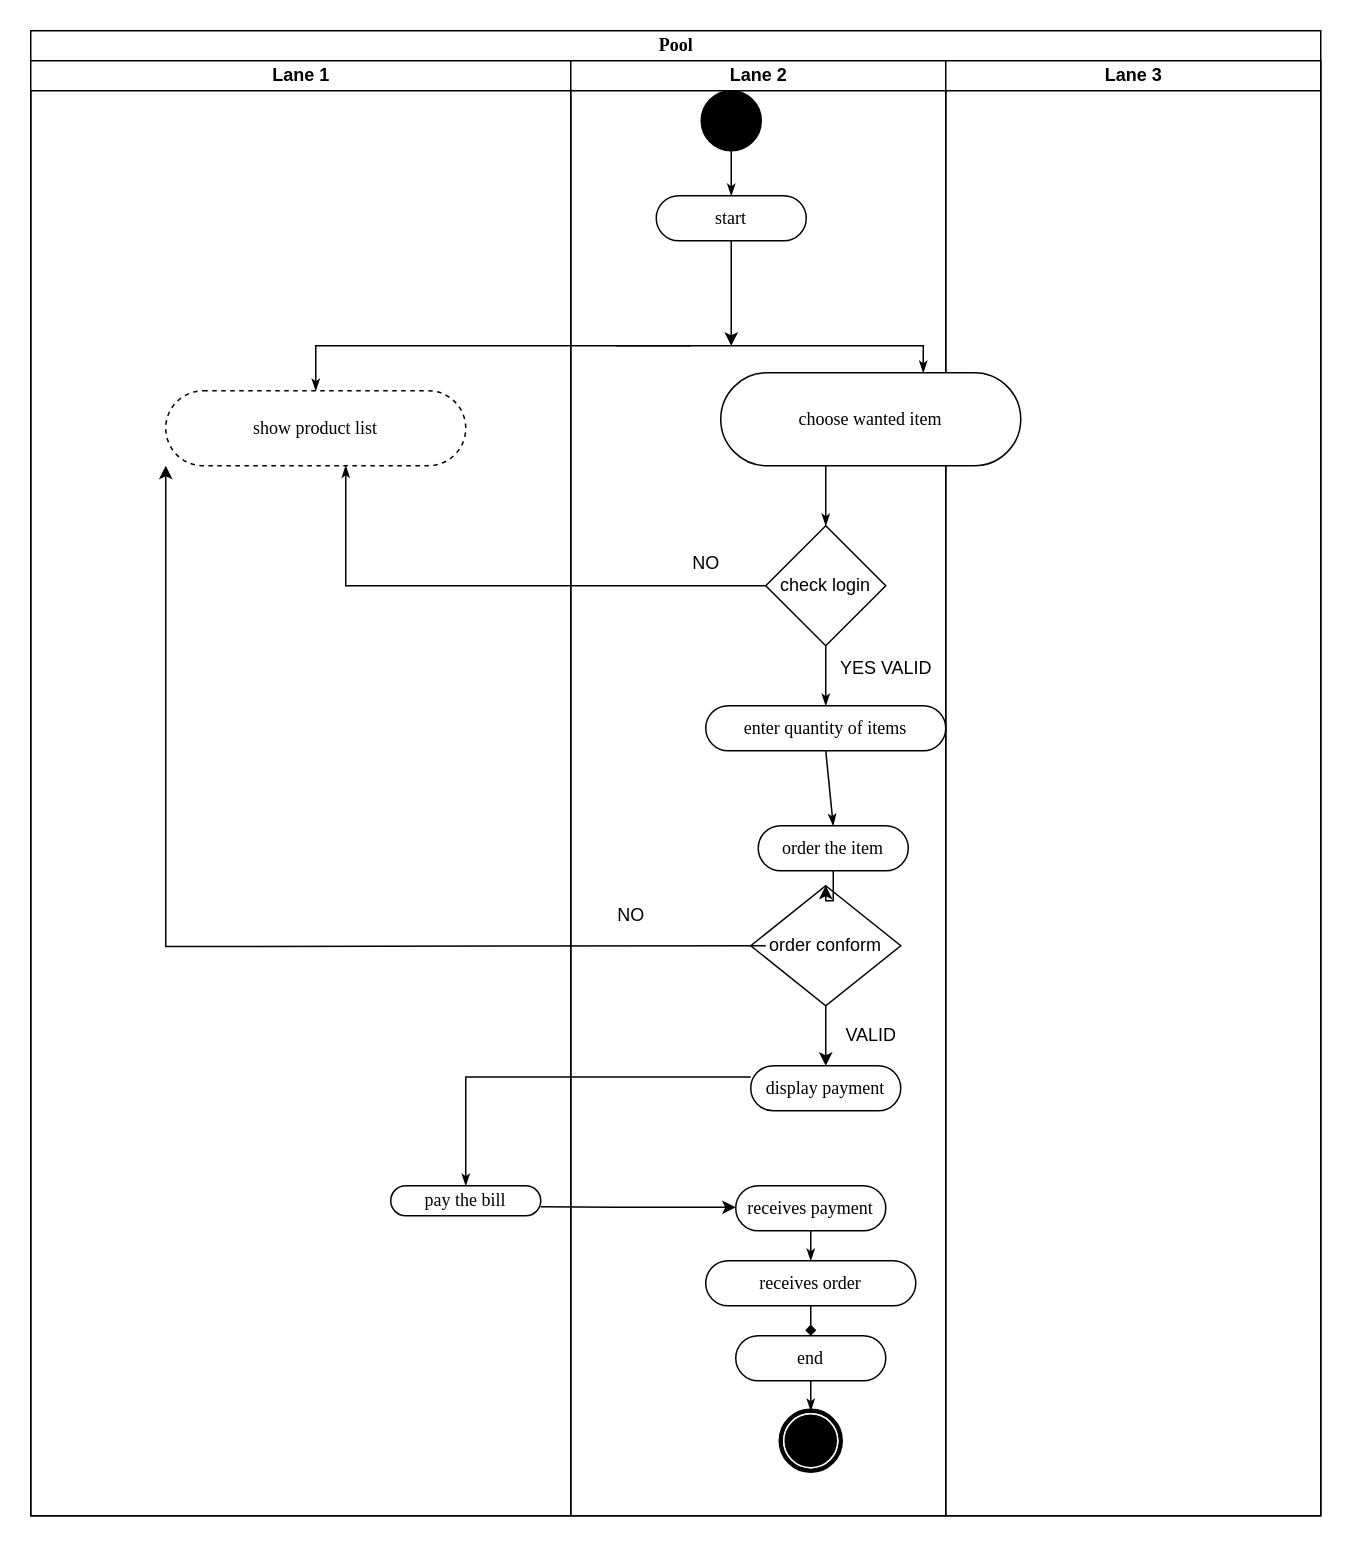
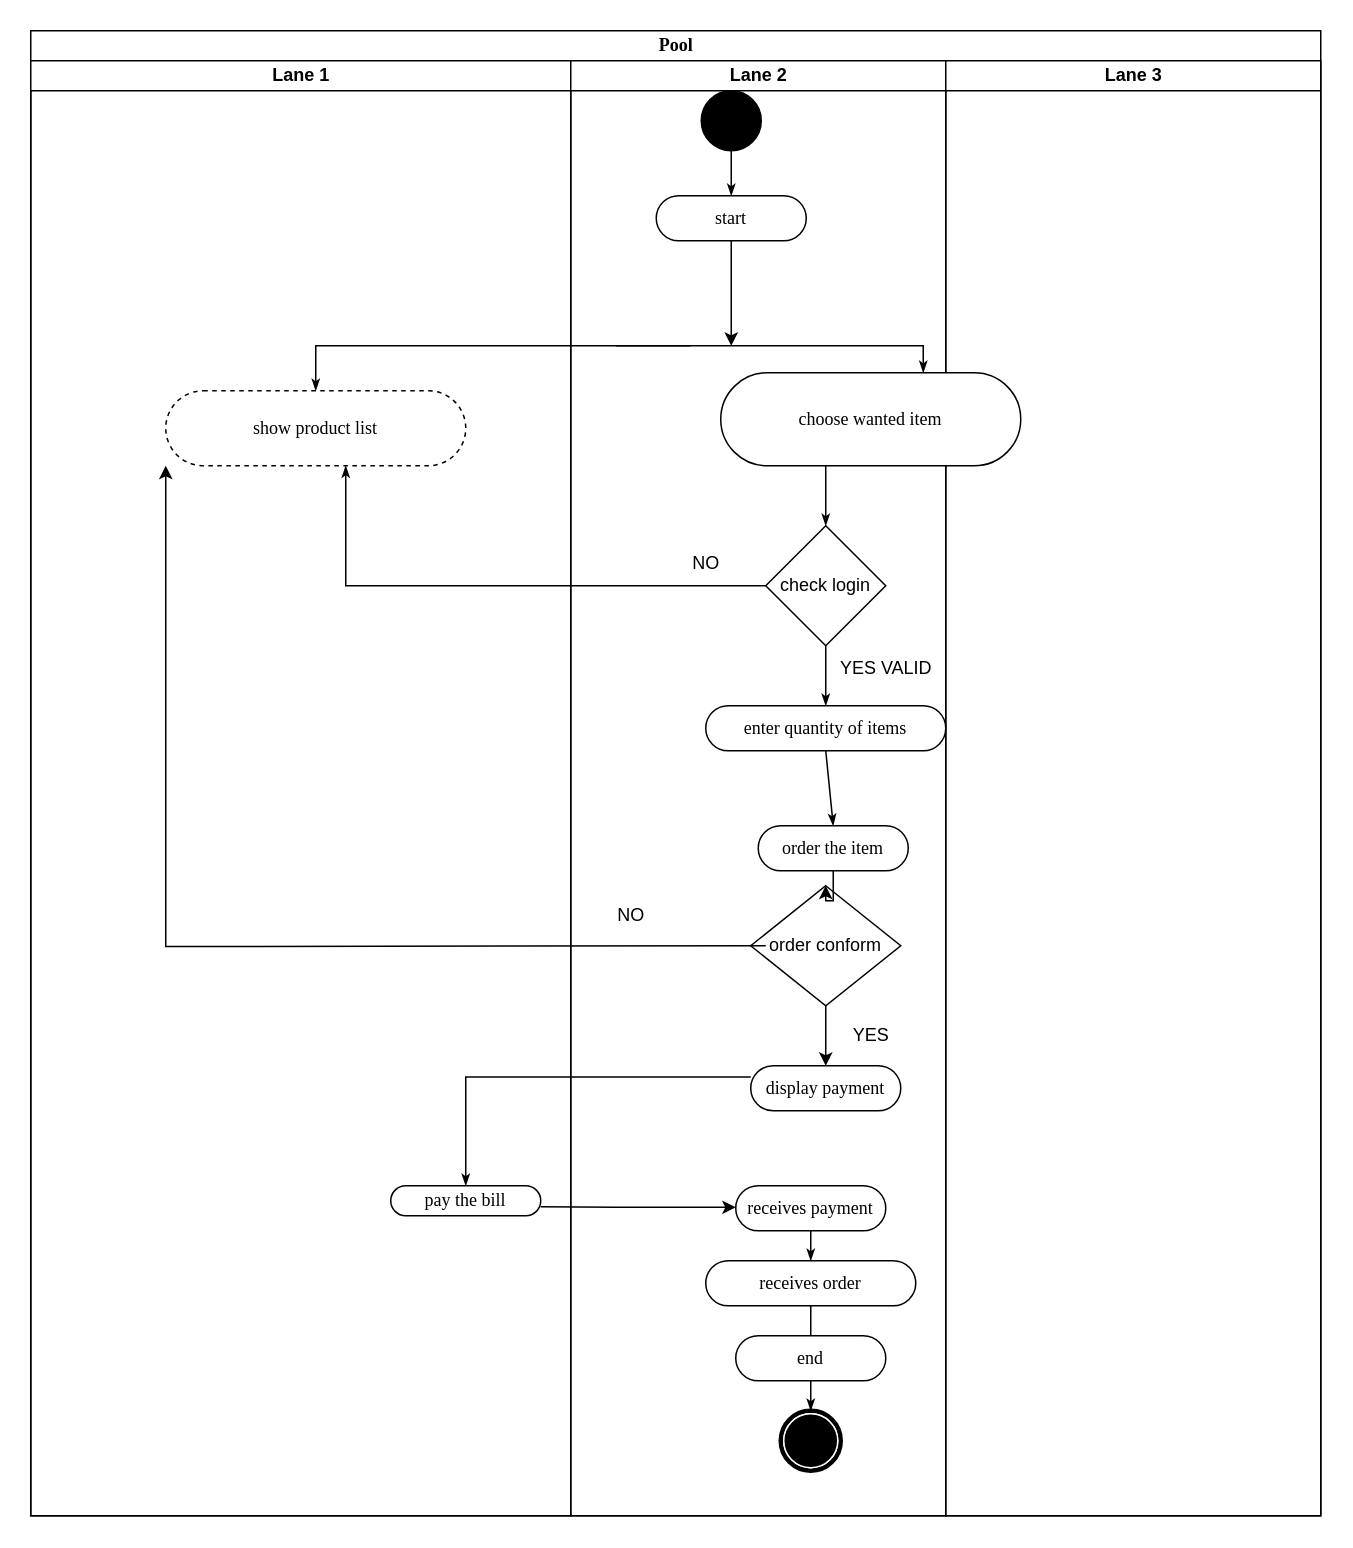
node "VALID": label "VALID" -> "YES"
edge "receives order" -> "end": arrowhead diamond -> none
